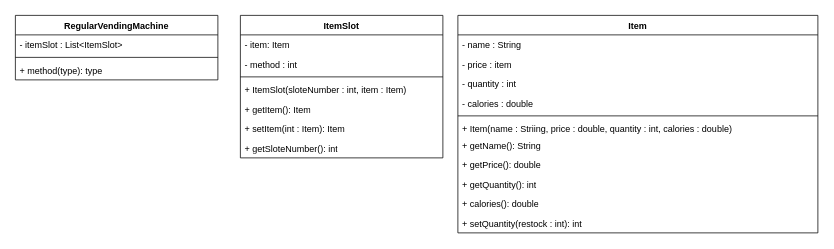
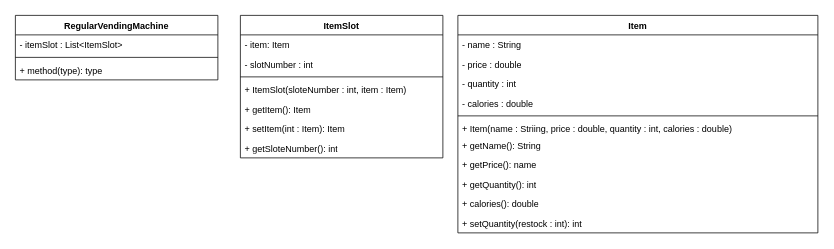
node "- method : int": label "- method : int" -> "- slotNumber : int"
node "- price : item": label "- price : item" -> "- price : double"
node "+ getPrice(): double": label "+ getPrice(): double" -> "+ getPrice(): name"
